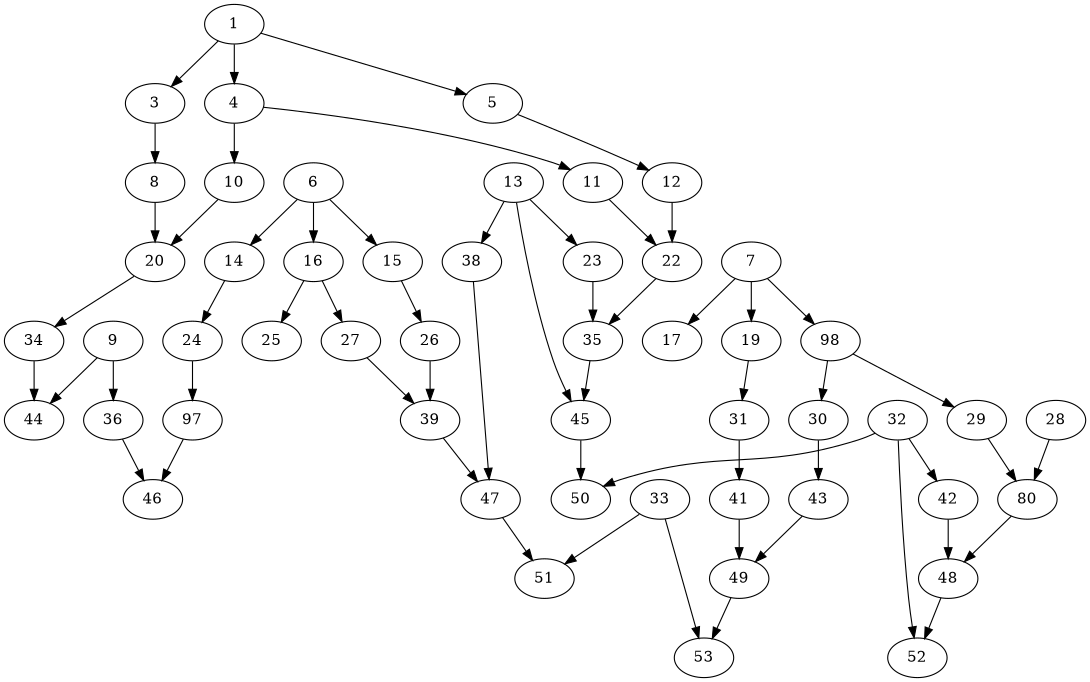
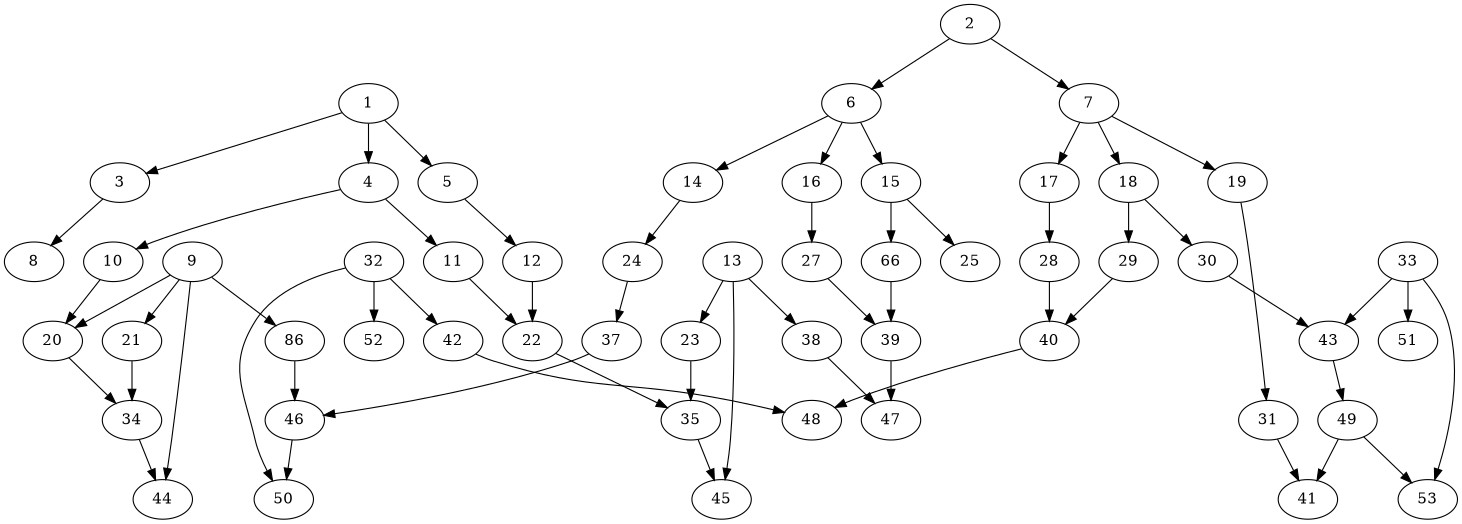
node "2": added
edge "8" -> "20": now "9" -> "20"
edge "17" -> "28": added
edge "16" -> "25": now "15" -> "25"
edge "33" -> "43": added
node "21": added
node "26": label "26" -> "66"
node "98": label "98" -> "18"
node "36": label "36" -> "86"
node "97": label "97" -> "37"
edge "45" -> "50": now "46" -> "50"
node "80": label "80" -> "40"
edge "47" -> "51": removed
edge "41" -> "49": reversed
edge "48" -> "52": removed
